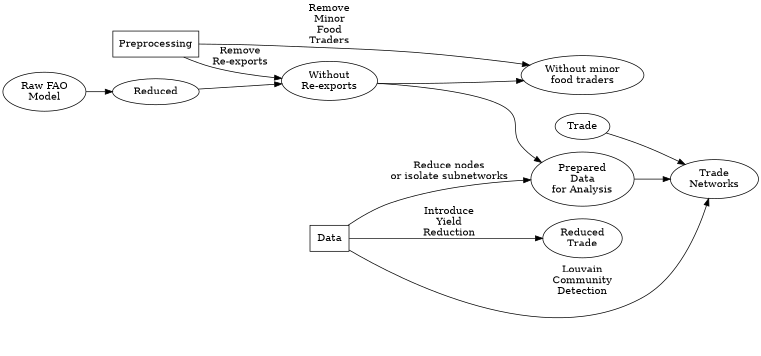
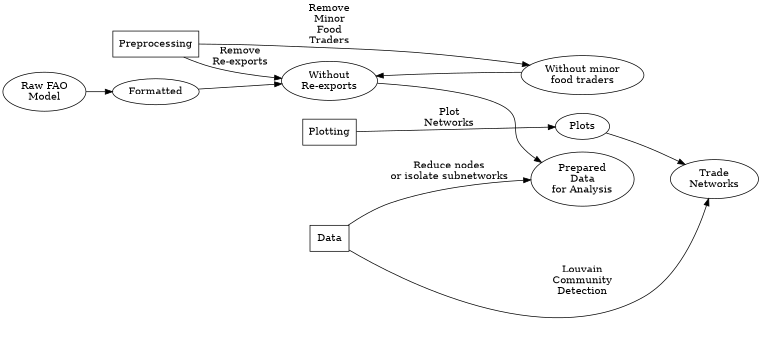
edge "Without Re-exports" -> "Without minor food traders": reversed
node "Reduced": label "Reduced" -> "Formatted"
node "Trade": label "Trade" -> "Plots"
node "Plotting": added
edge "Prepared Data for Analysis" -> "Trade Networks": removed
node "Reduced Trade": removed
